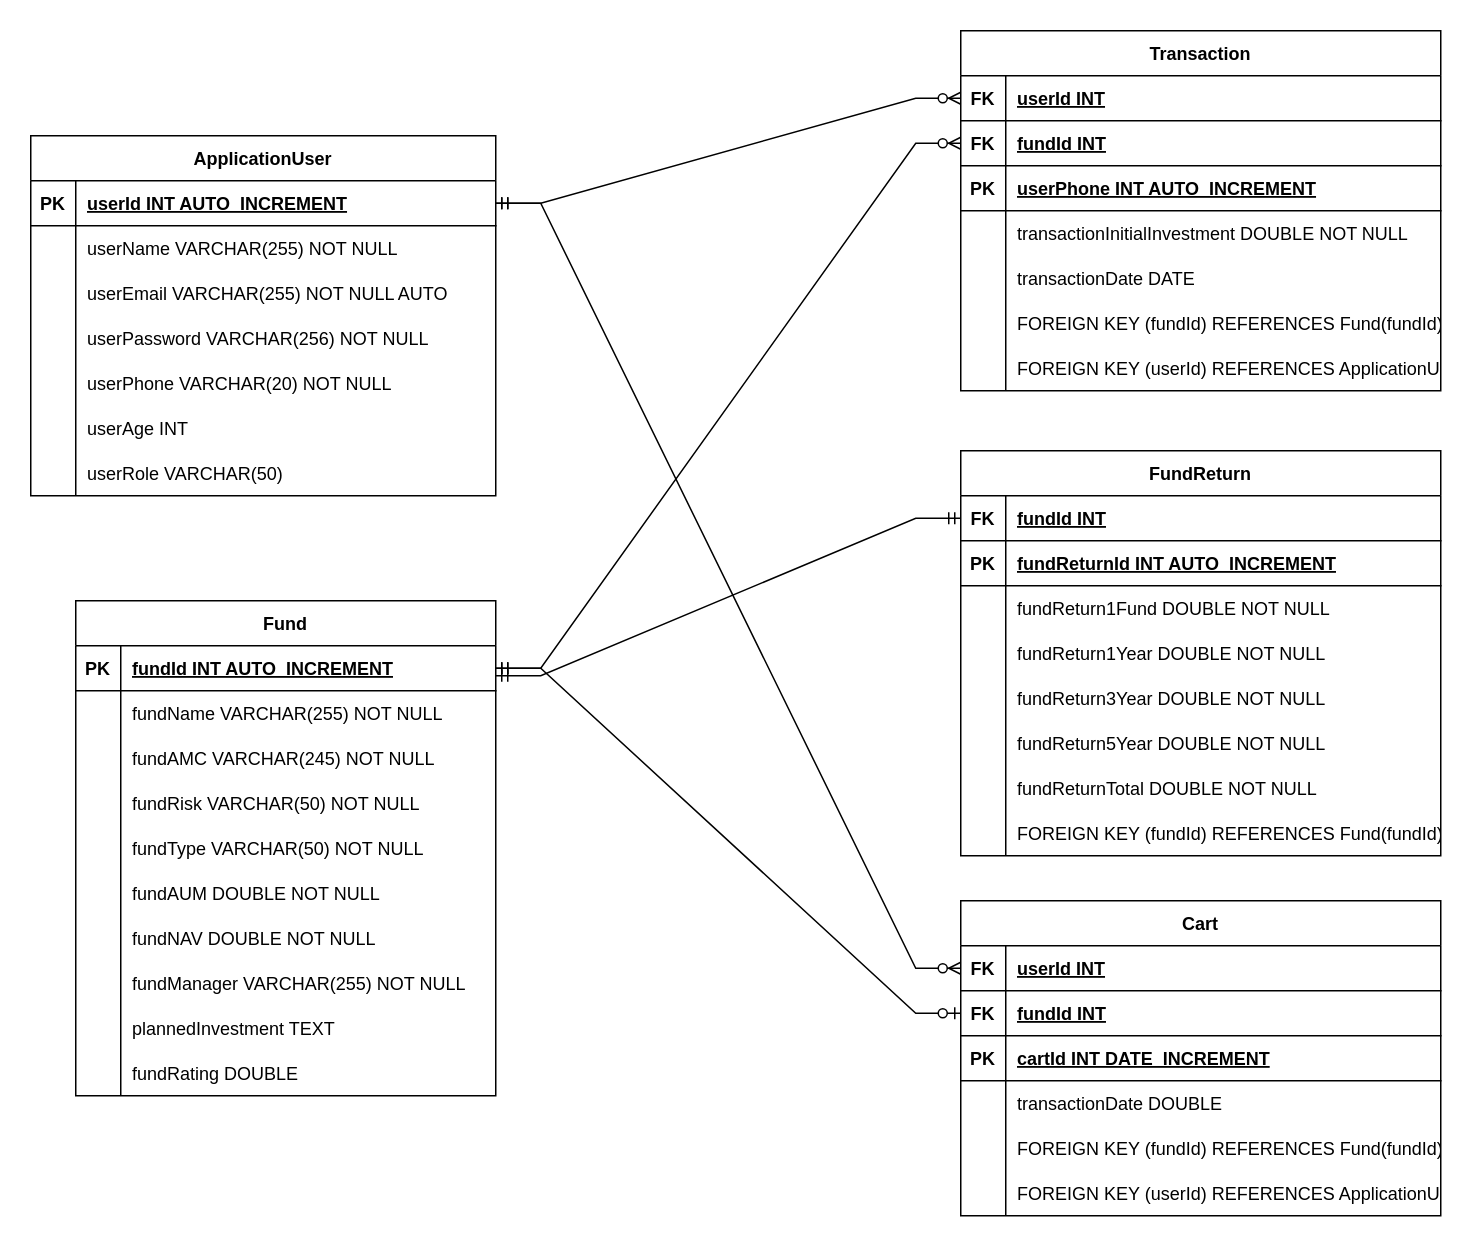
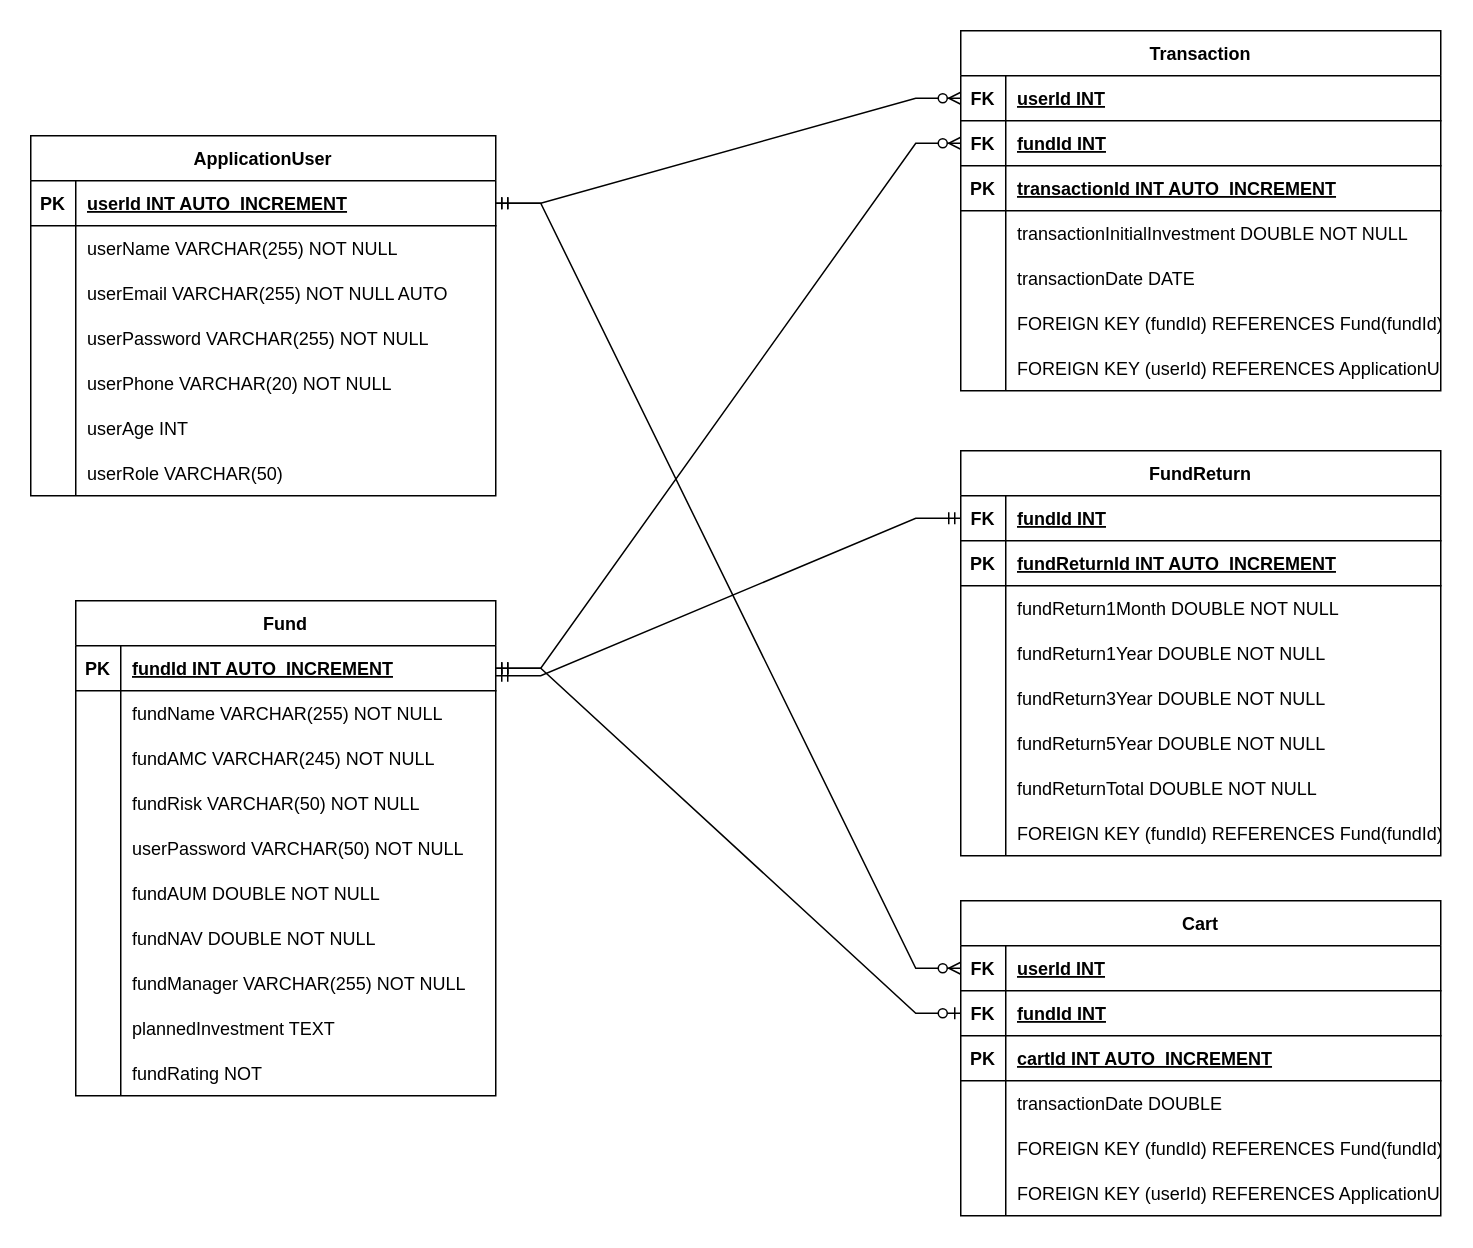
node "userPhone INT AUTO_INCREMENT": label "userPhone INT AUTO_INCREMENT" -> "transactionId INT AUTO_INCREMENT"
node "userPassword VARCHAR(256) NOT NULL": label "userPassword VARCHAR(256) NOT NULL" -> "userPassword VARCHAR(255) NOT NULL"
node "fundReturn1Fund DOUBLE NOT NULL": label "fundReturn1Fund DOUBLE NOT NULL" -> "fundReturn1Month DOUBLE NOT NULL"
node "fundType VARCHAR(50) NOT NULL": label "fundType VARCHAR(50) NOT NULL" -> "userPassword VARCHAR(50) NOT NULL"
node "cartId INT DATE_INCREMENT": label "cartId INT DATE_INCREMENT" -> "cartId INT AUTO_INCREMENT"
node "fundRating DOUBLE": label "fundRating DOUBLE" -> "fundRating NOT"
